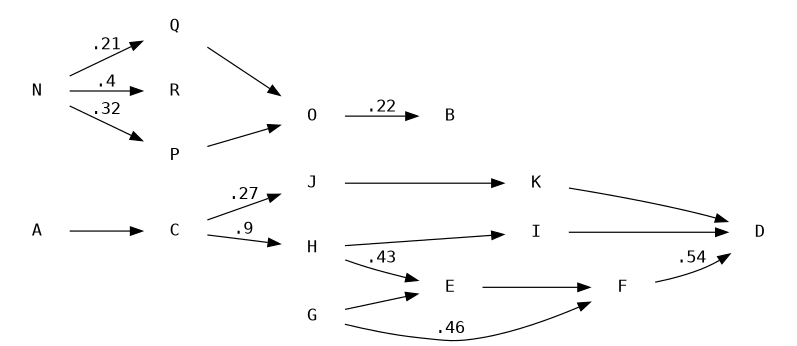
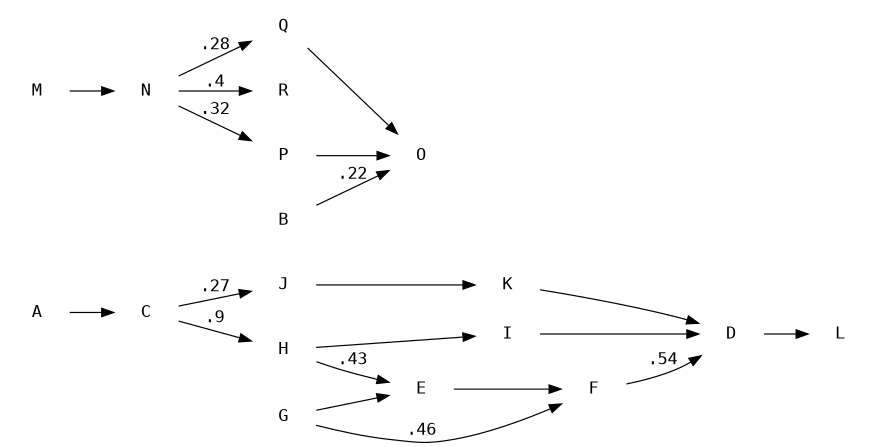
edge "N" -> "Q": label ".21" -> ".28"
node "M": added
edge "O" -> "B": reversed
node "L": added
